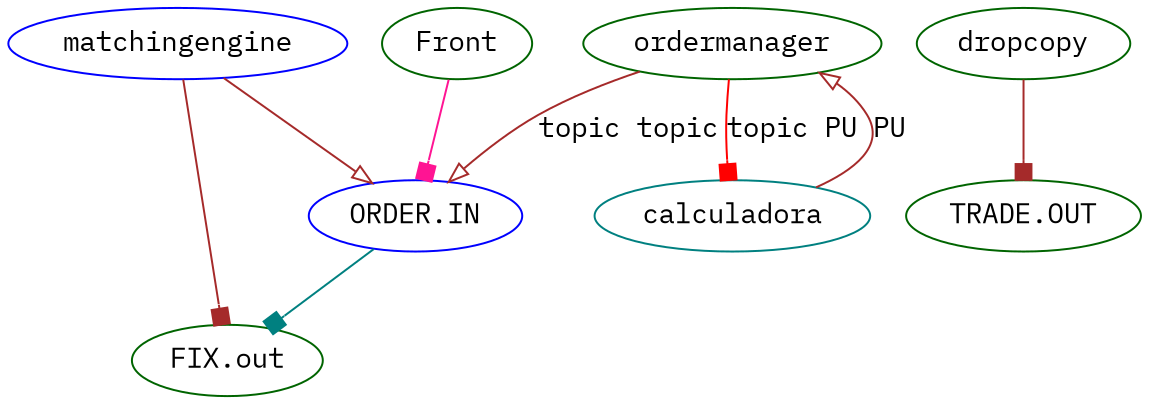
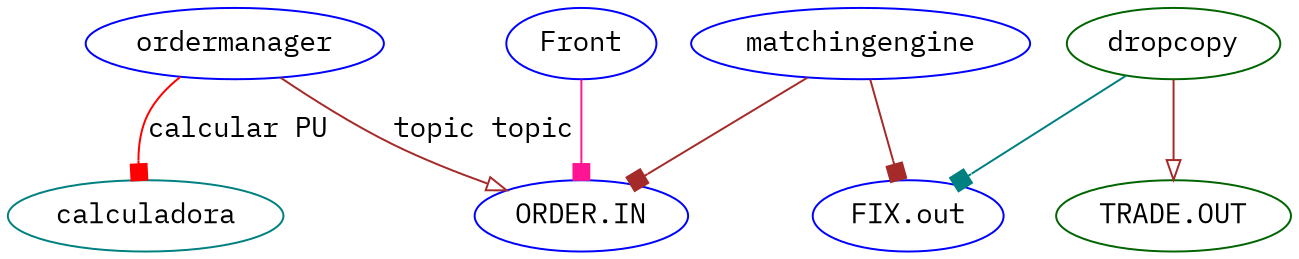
node "Front": color darkgreen -> blue
node "ordermanager": color darkgreen -> blue
edge "dropcopy" -> "TRADE.OUT": arrowhead box -> onormal
edge "matchingengine" -> "ORDER.IN": arrowhead onormal -> box
edge "ordermanager" -> "calculadora": label "topic PU" -> "calcular PU"
edge "calculadora" -> "ordermanager": removed, label "PU"
edge "ORDER.IN" -> "FIX.out": now "dropcopy" -> "FIX.out"
node "FIX.out": color darkgreen -> blue
